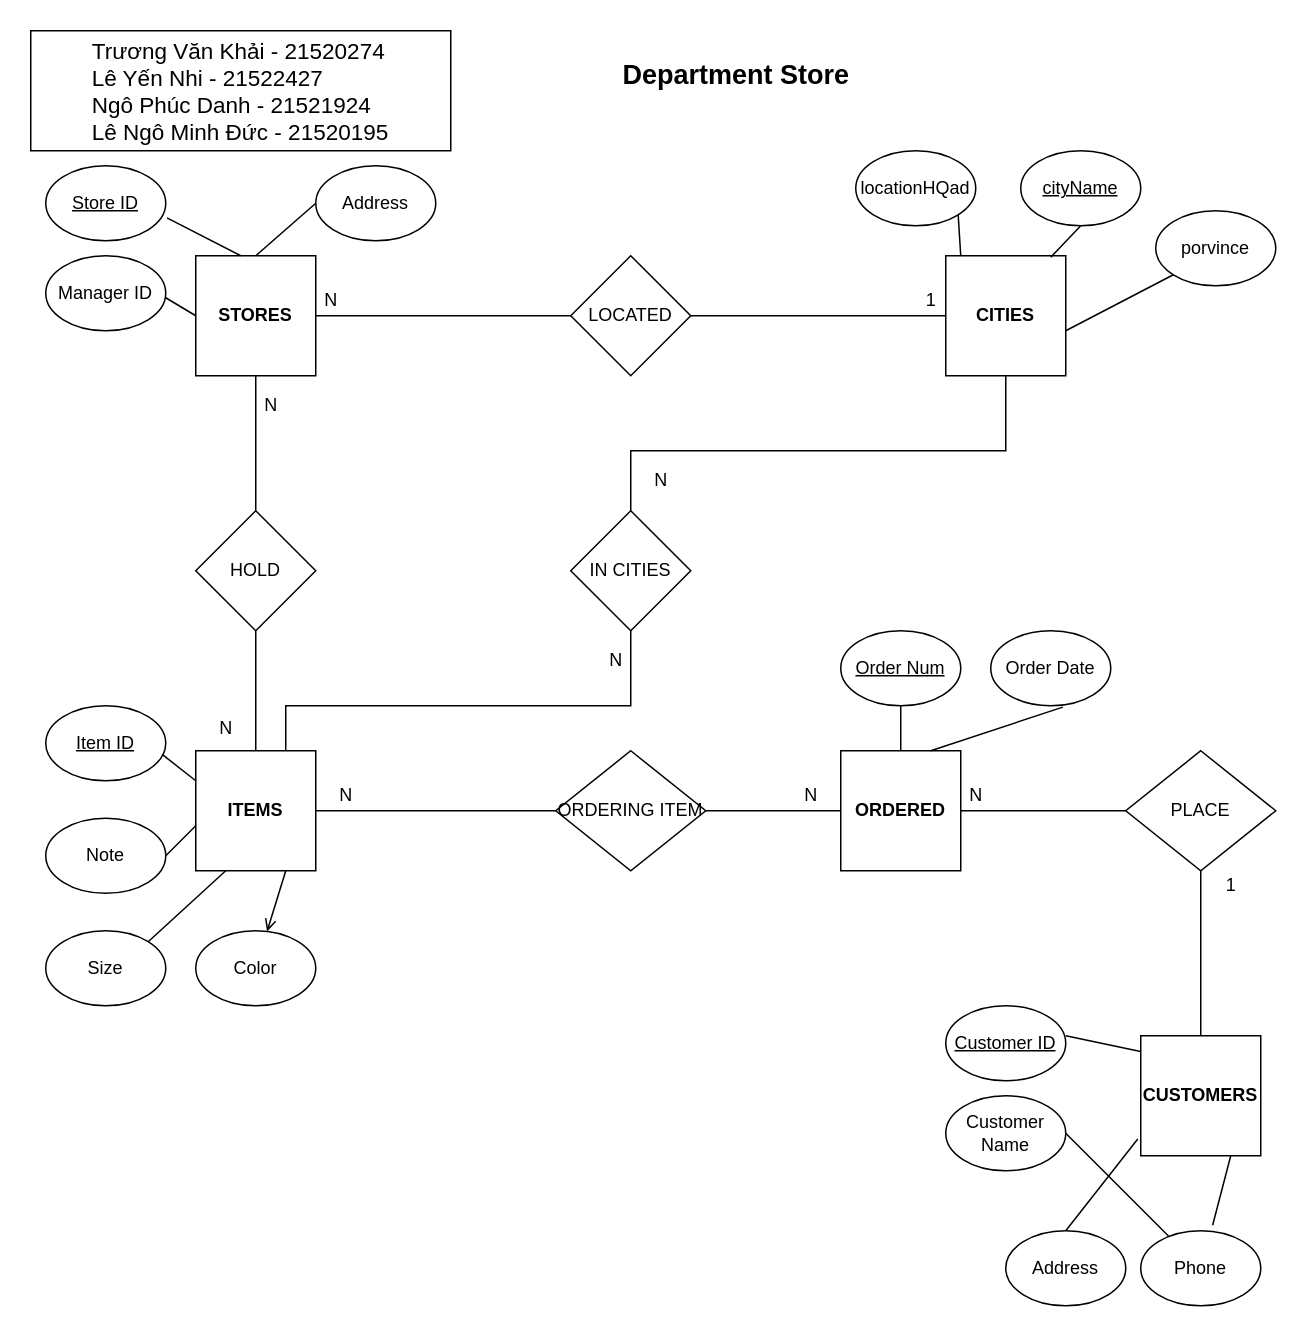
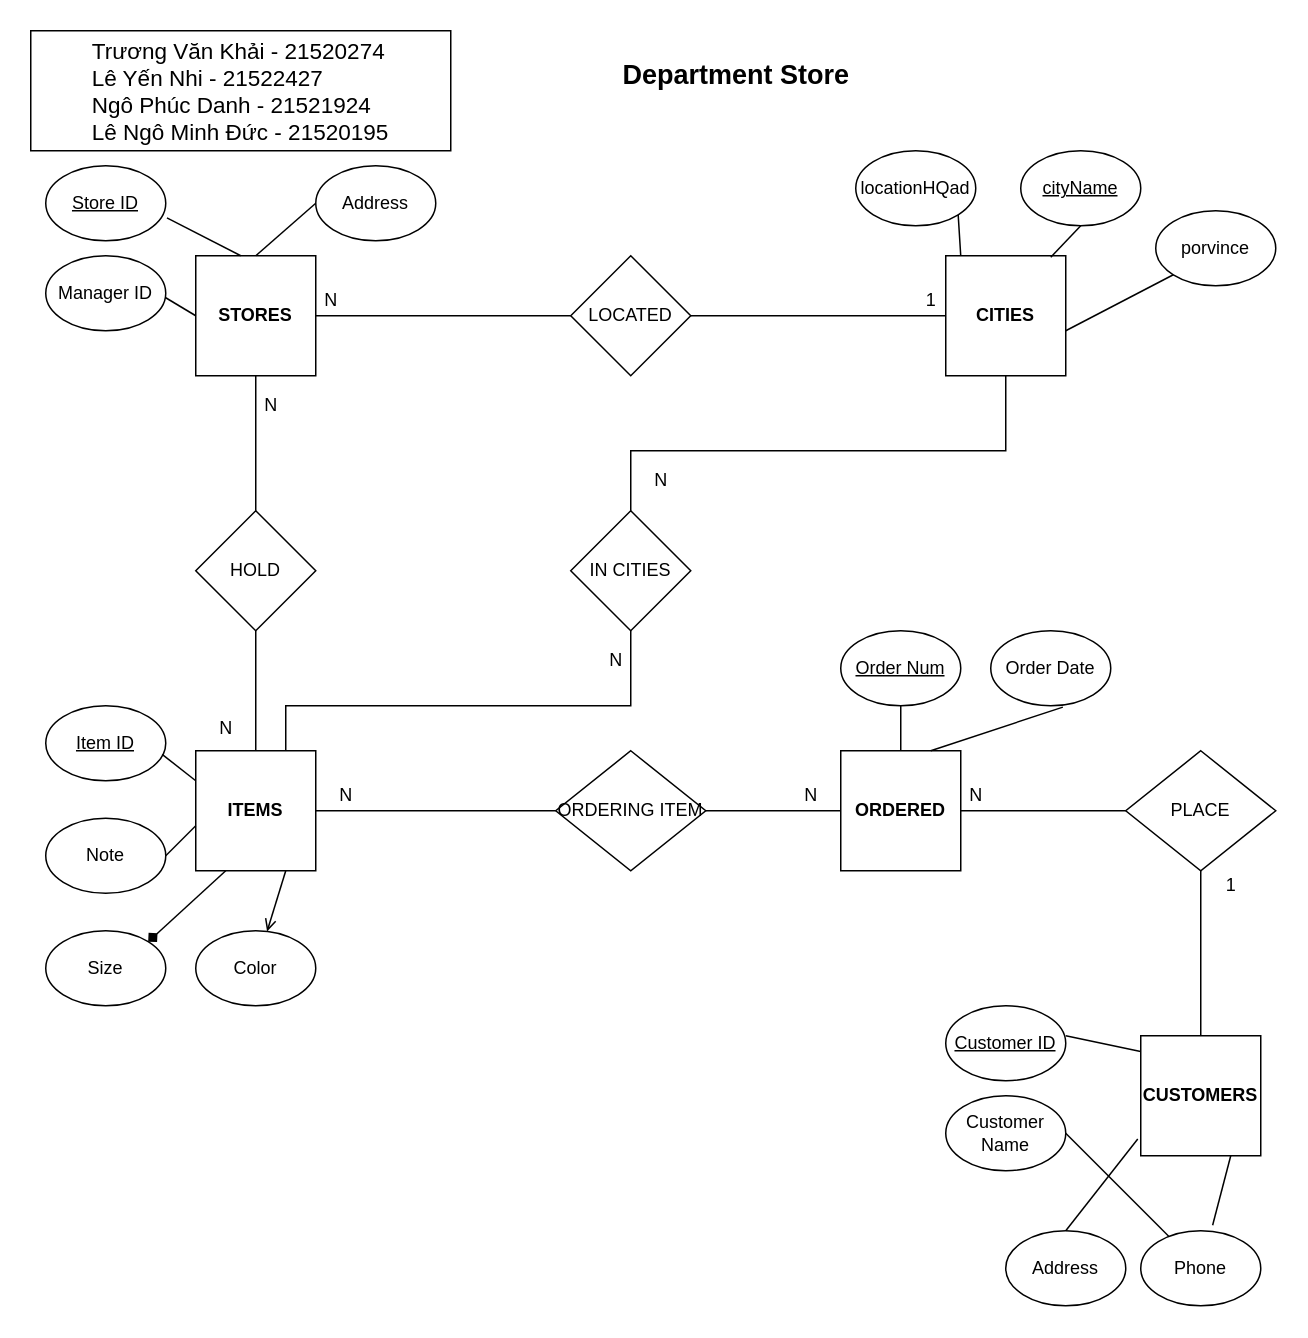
edge "ITEMS" -- "Size": arrowhead none -> diamond
